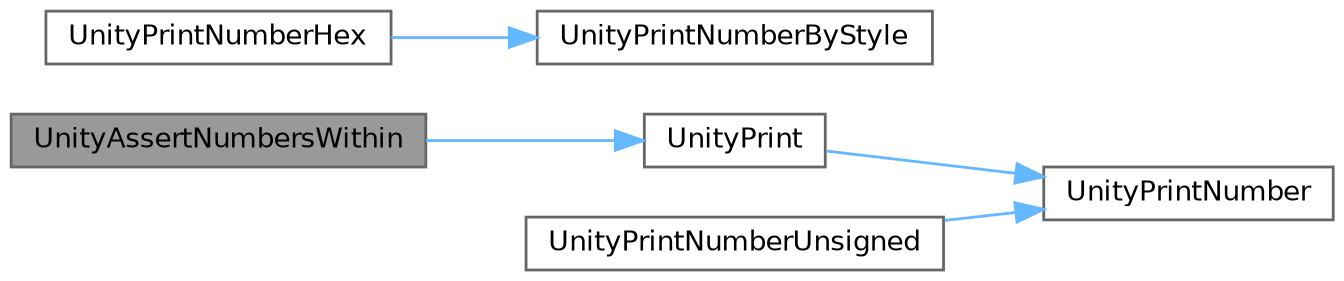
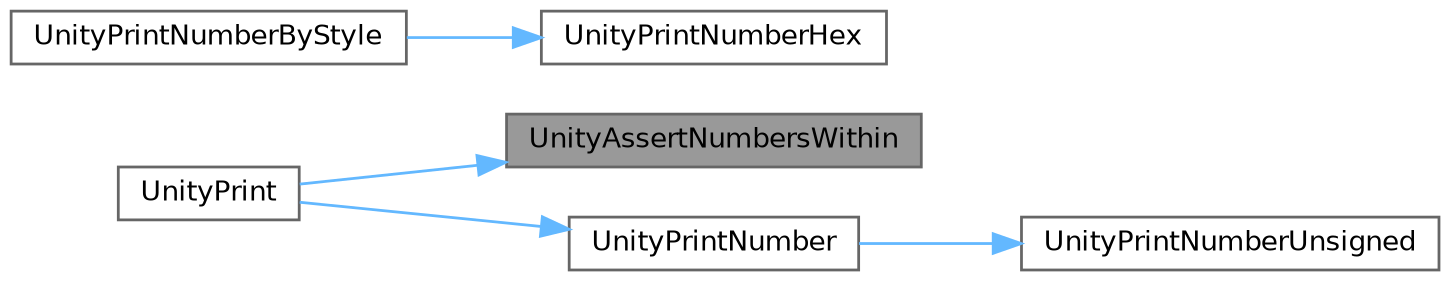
edge "UnityPrintNumberHex" -> "UnityPrintNumberByStyle": reversed
edge "UnityAssertNumbersWithin" -> "UnityPrint": reversed
edge "UnityPrintNumberUnsigned" -> "UnityPrintNumber": reversed
